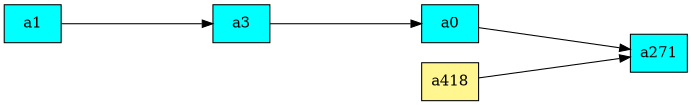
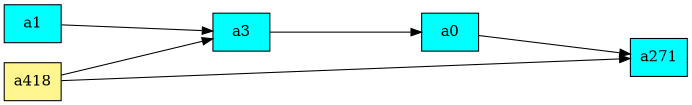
edge "a418" -> "a3": added
